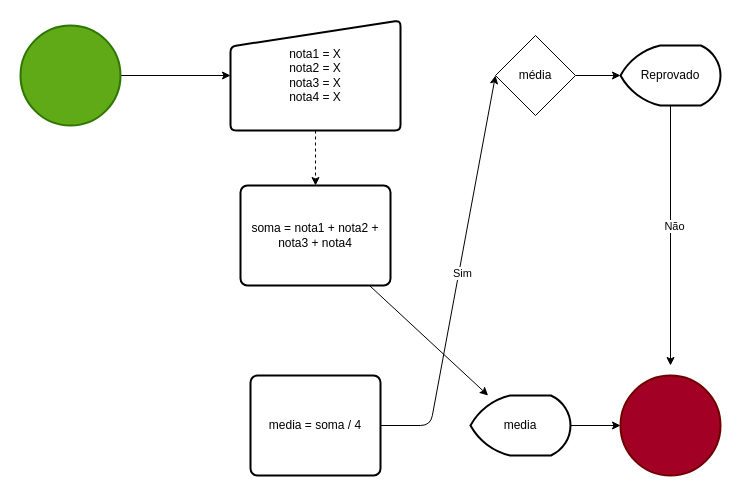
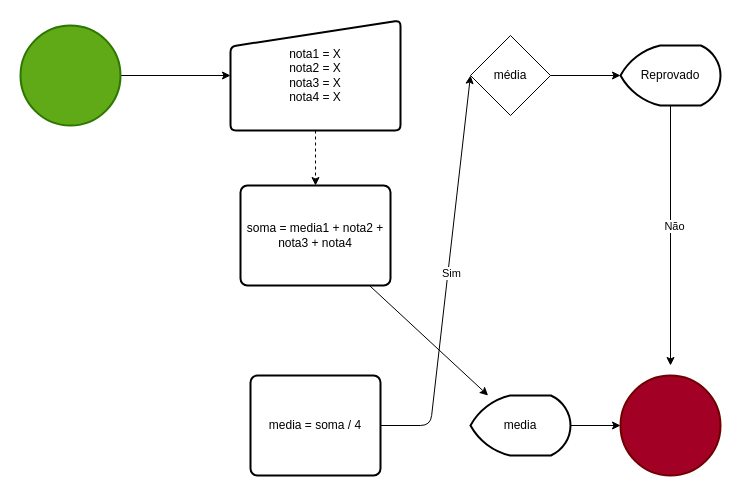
node "média": moved (536, 76) -> (511, 76)
node "soma = nota1 + nota2 + nota3 + nota4": label "soma = nota1 + nota2 + nota3 + nota4" -> "soma = media1 + nota2 + nota3 + nota4"
